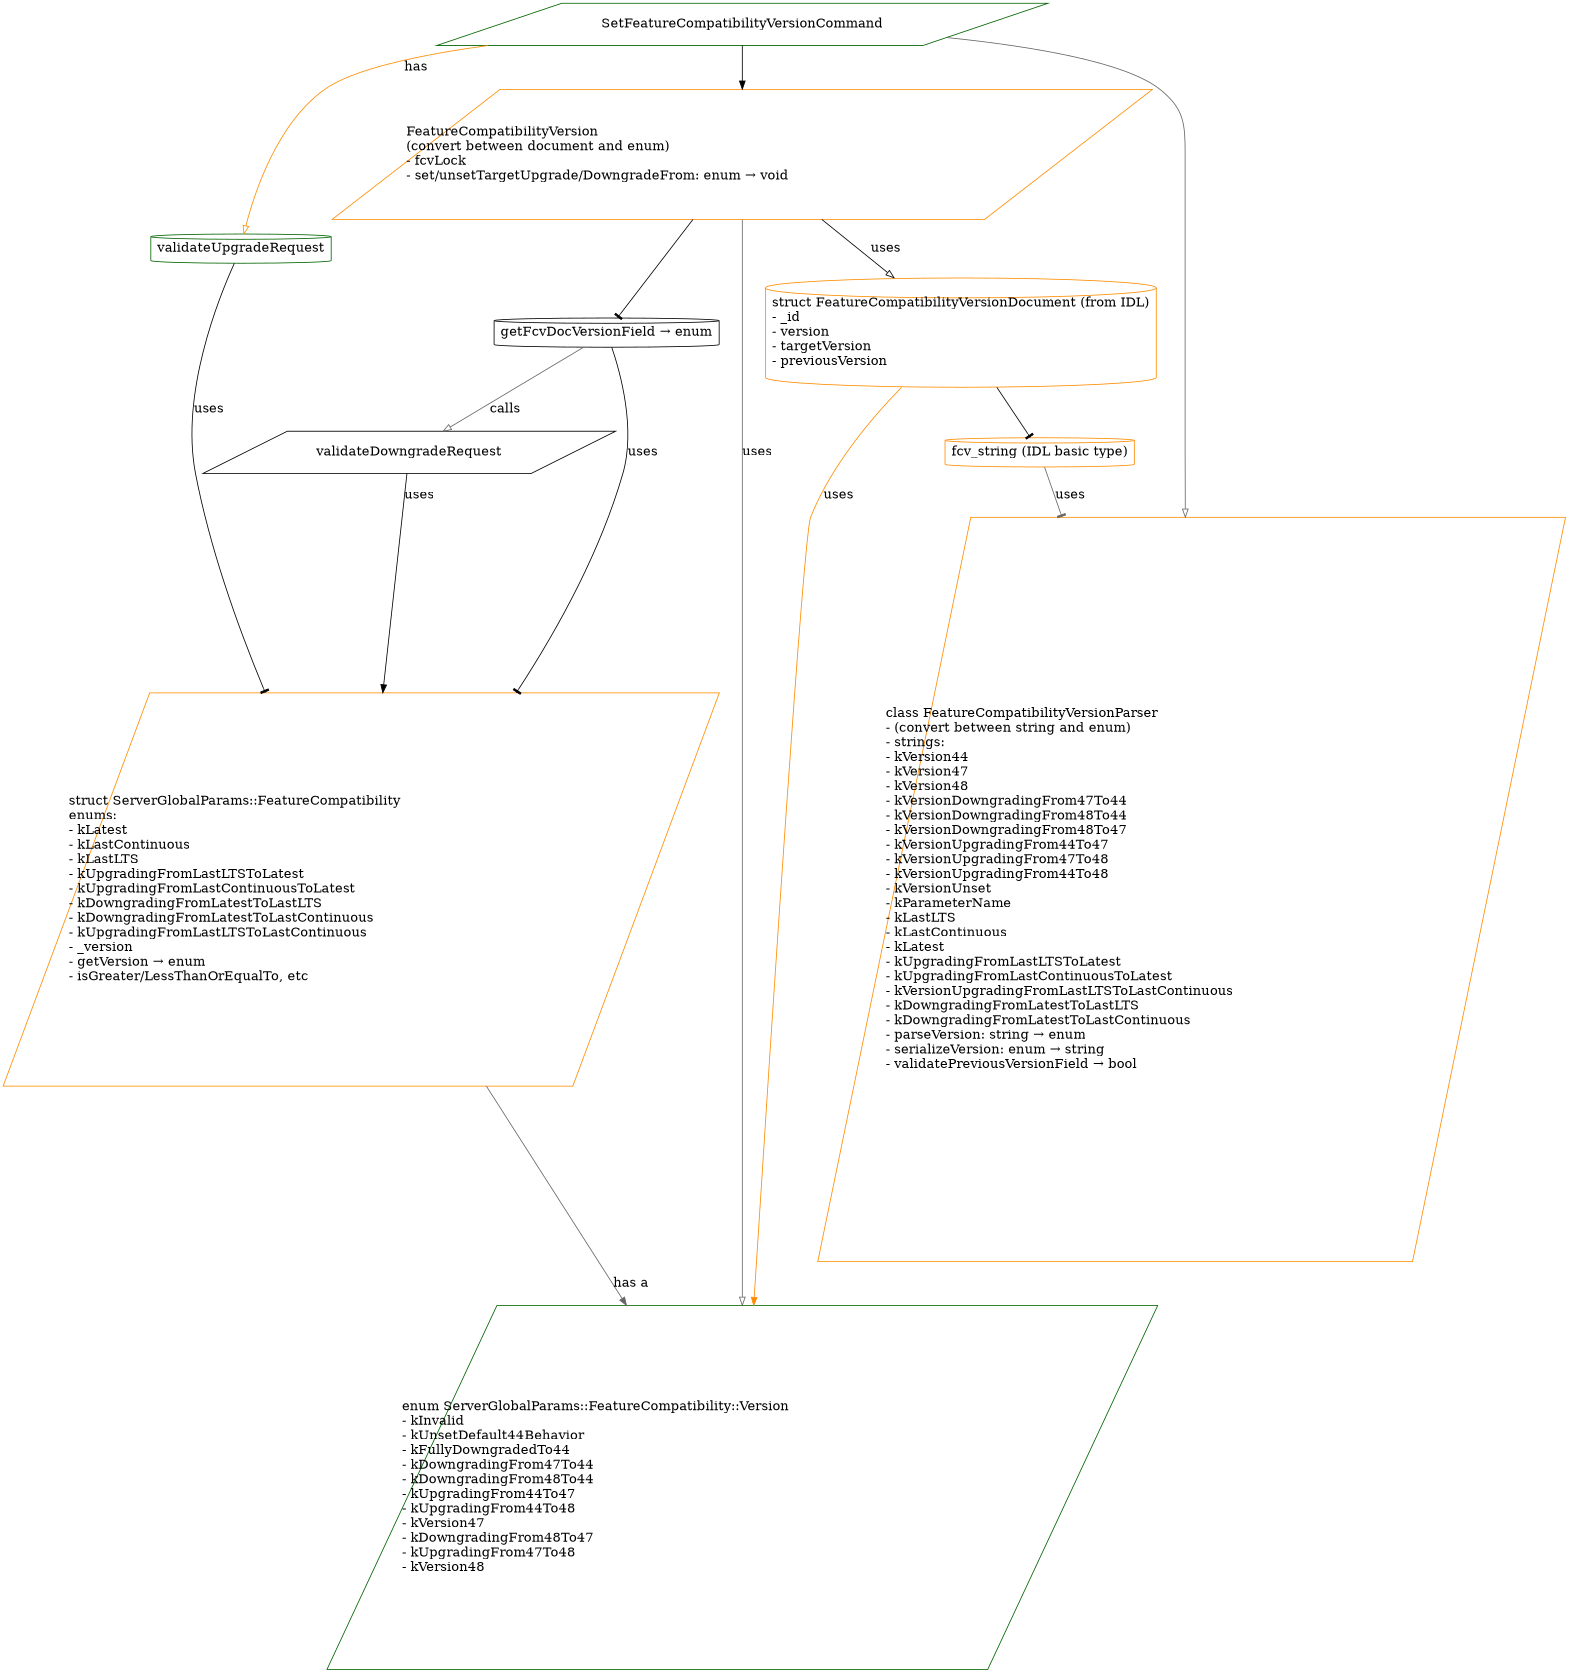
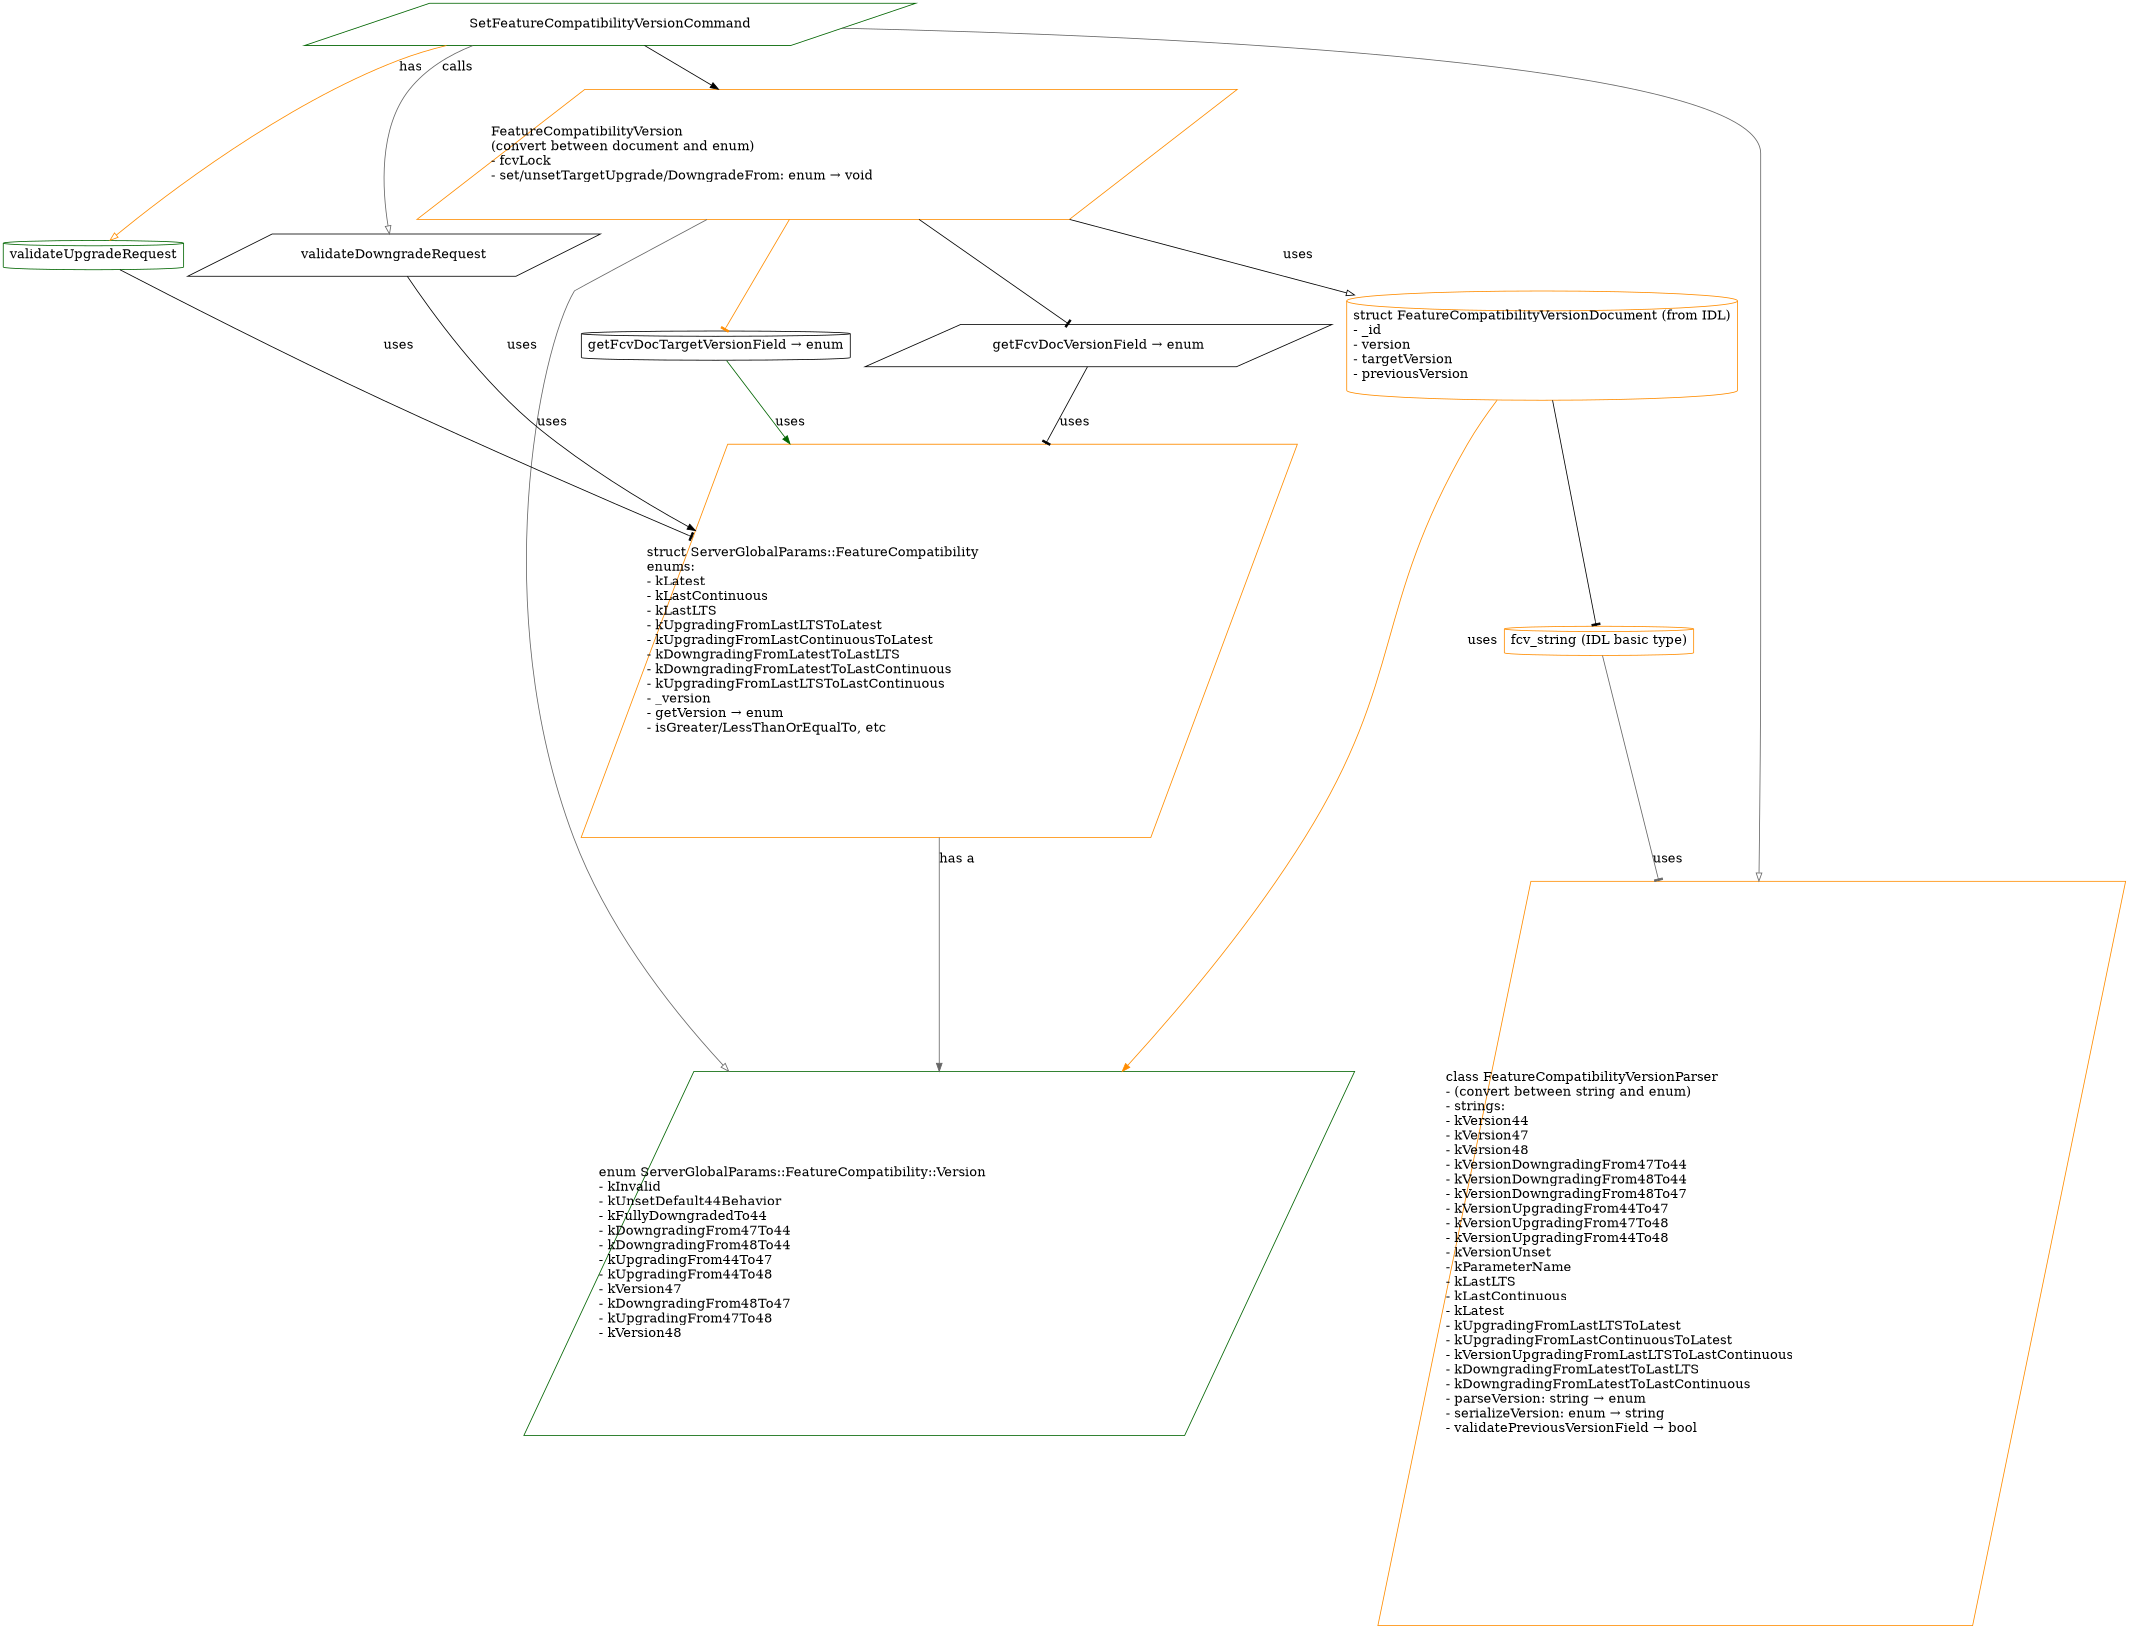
node "getFcvDocVersionField → enum": shape cylinder -> parallelogram
node "getFcvDocTargetVersionField → enum": added
edge "getFcvDocVersionField → enum" -> "validateDowngradeRequest": now "SetFeatureCompatibilityVersionCommand" -> "validateDowngradeRequest"
